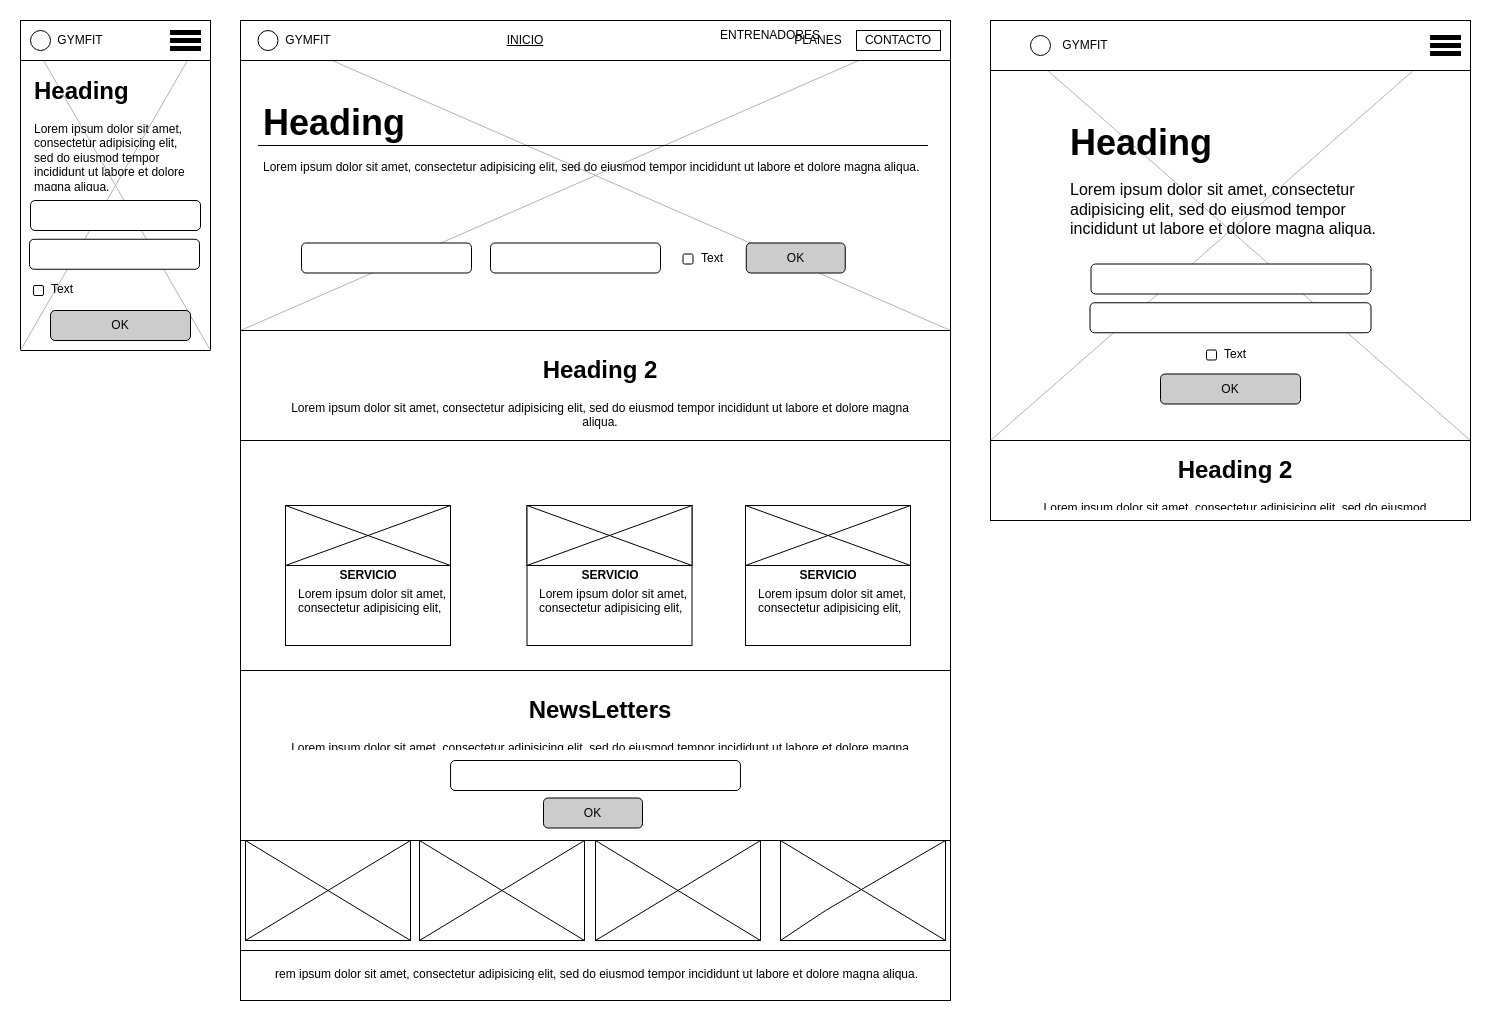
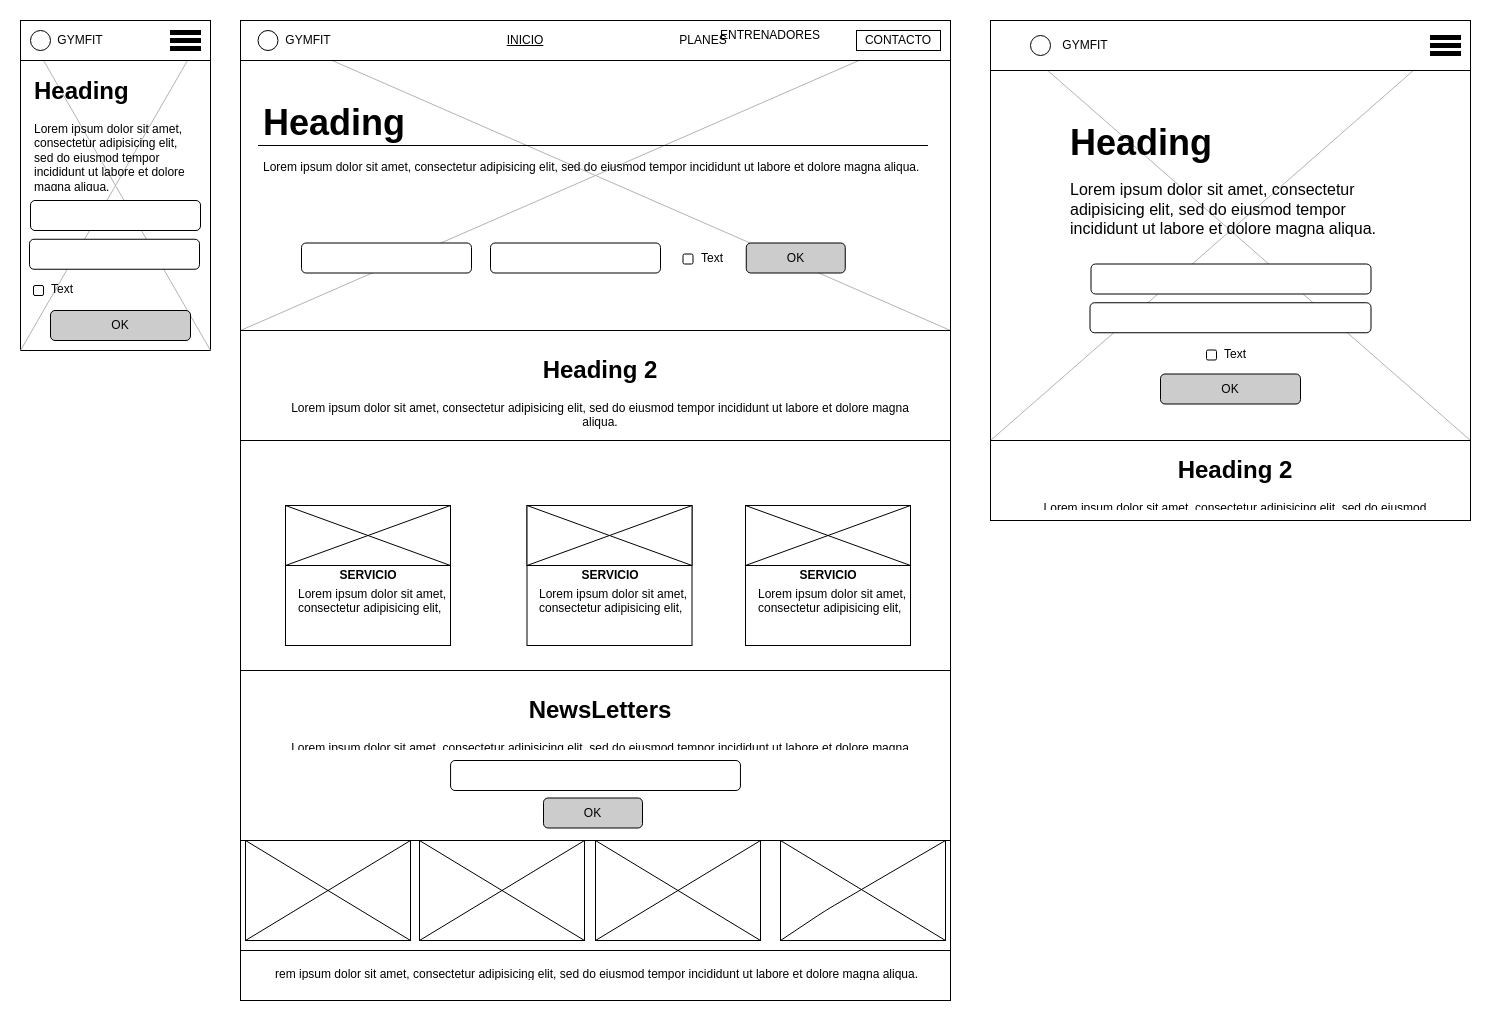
node "PLANES": moved (818, 41) -> (703, 41)
